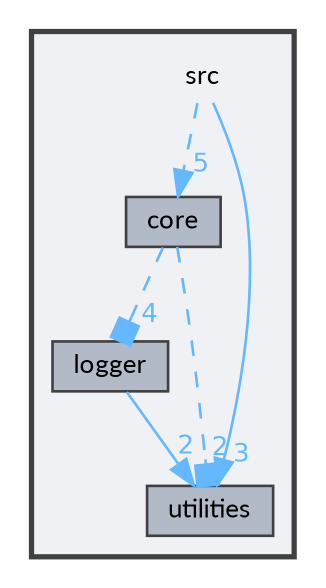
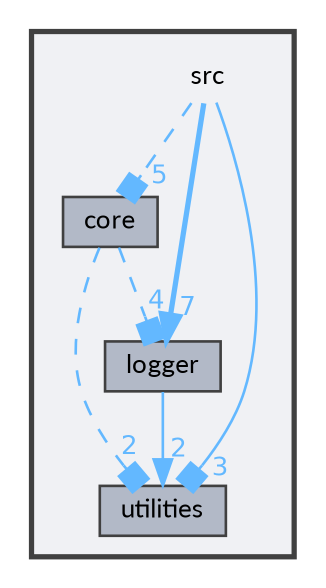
edge "src" -> "core": arrowhead normal -> box
edge "src" -> "logger": added
edge "src" -> "utilities": arrowhead normal -> box
